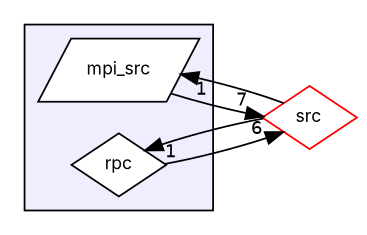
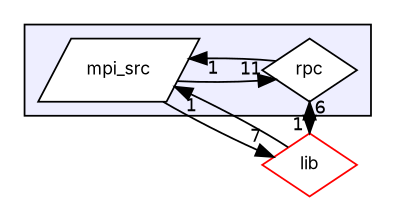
edge "rpc" -> "mpi_src": added
edge "mpi_src" -> "rpc": added
node "src": label "src" -> "lib"
